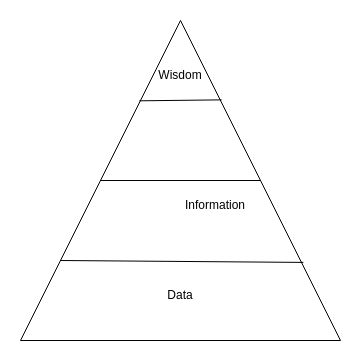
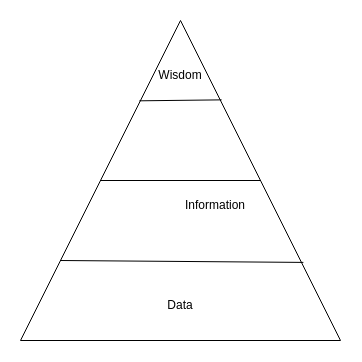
node "Data": moved (181, 296) -> (181, 306)
